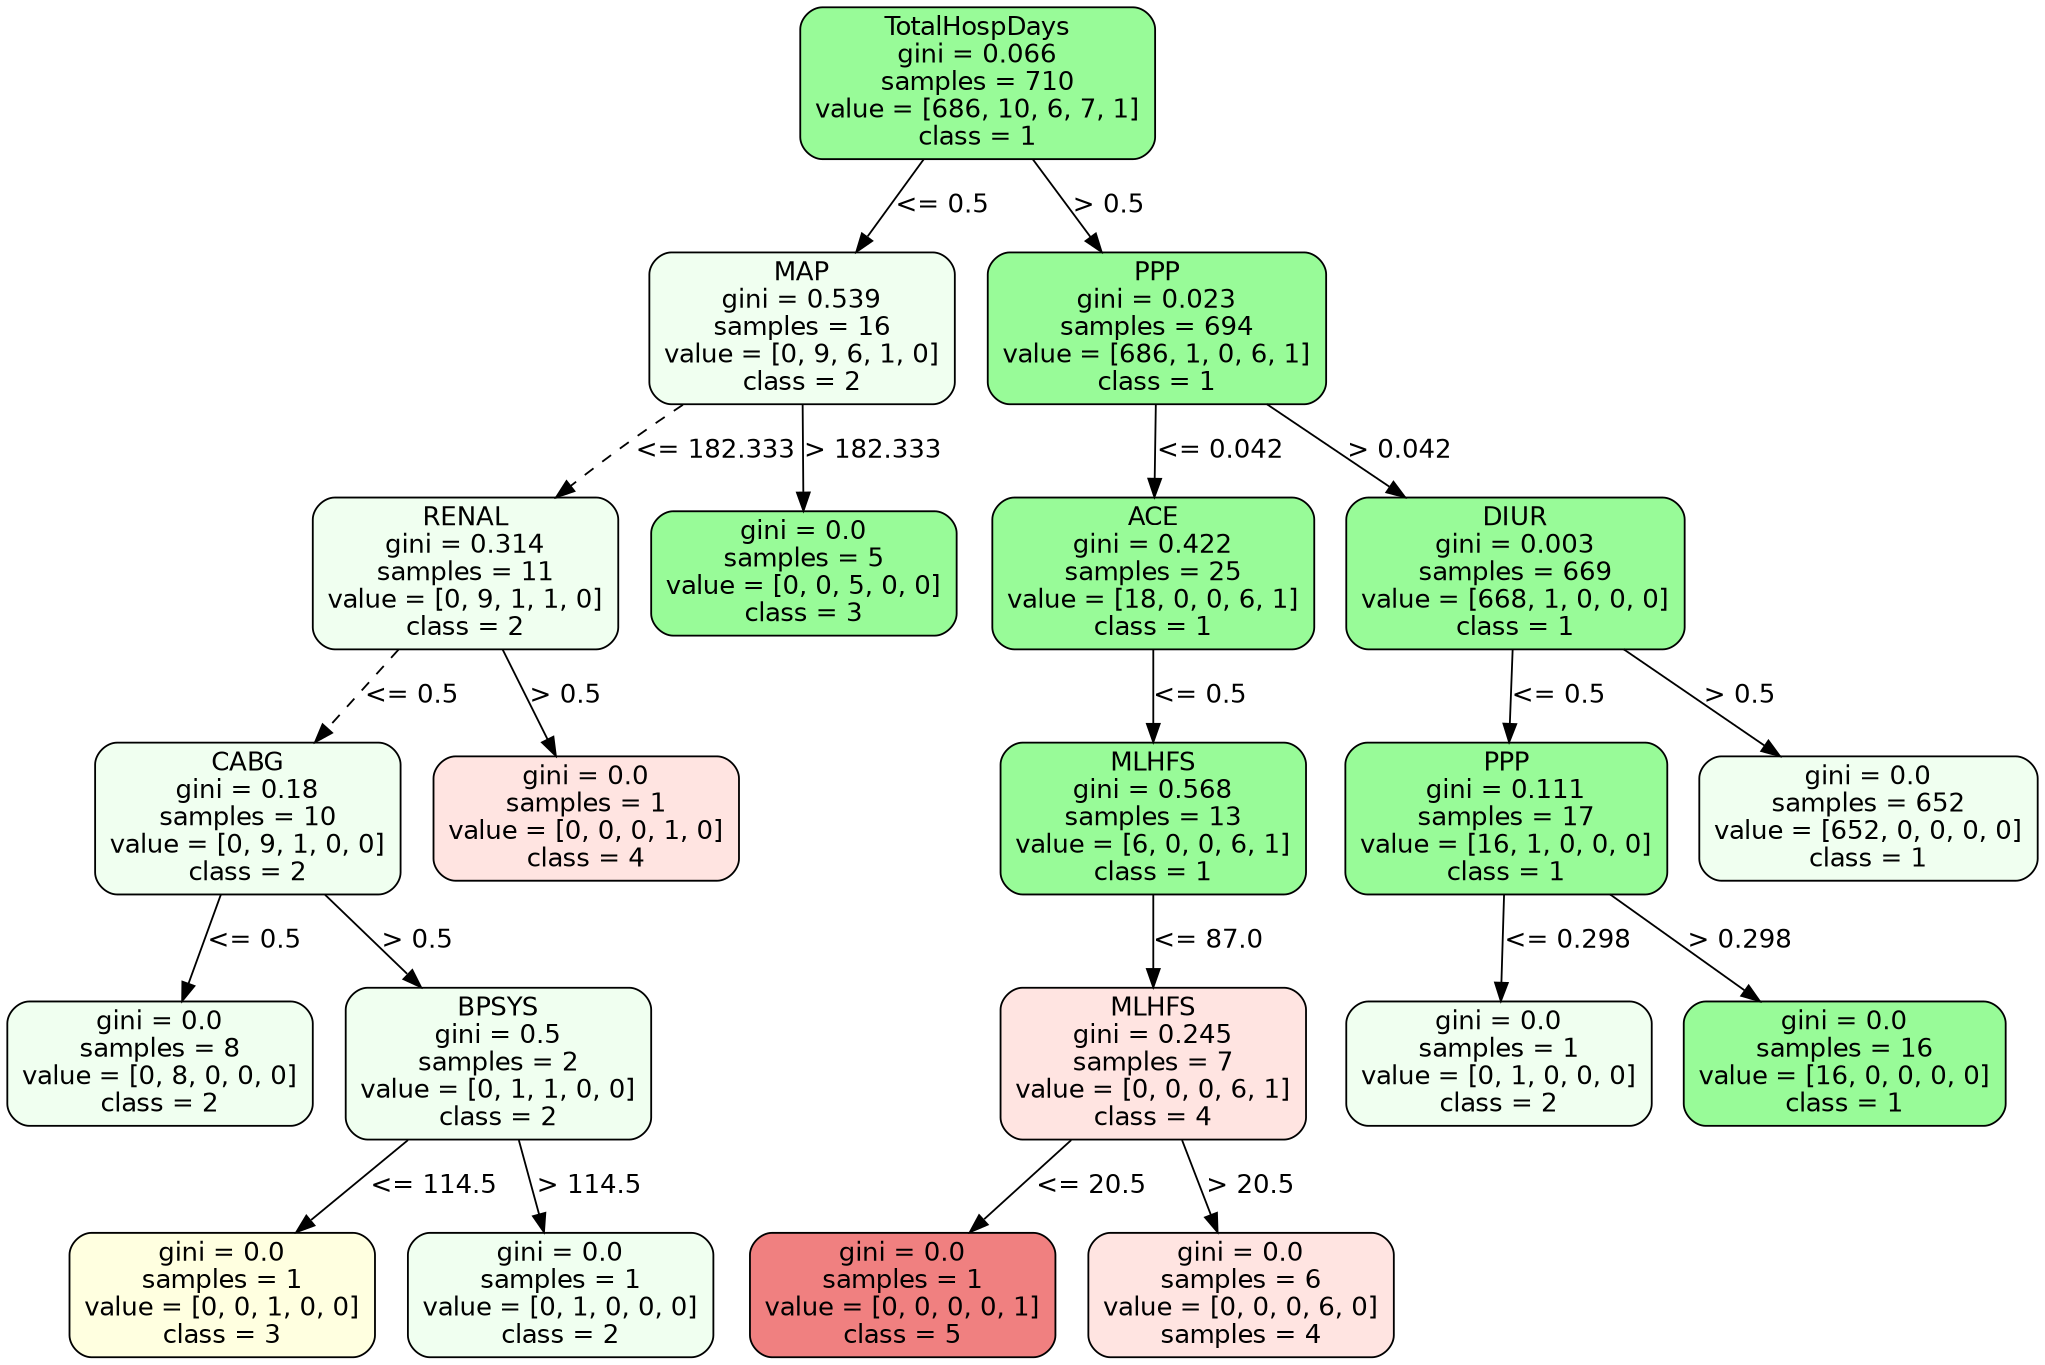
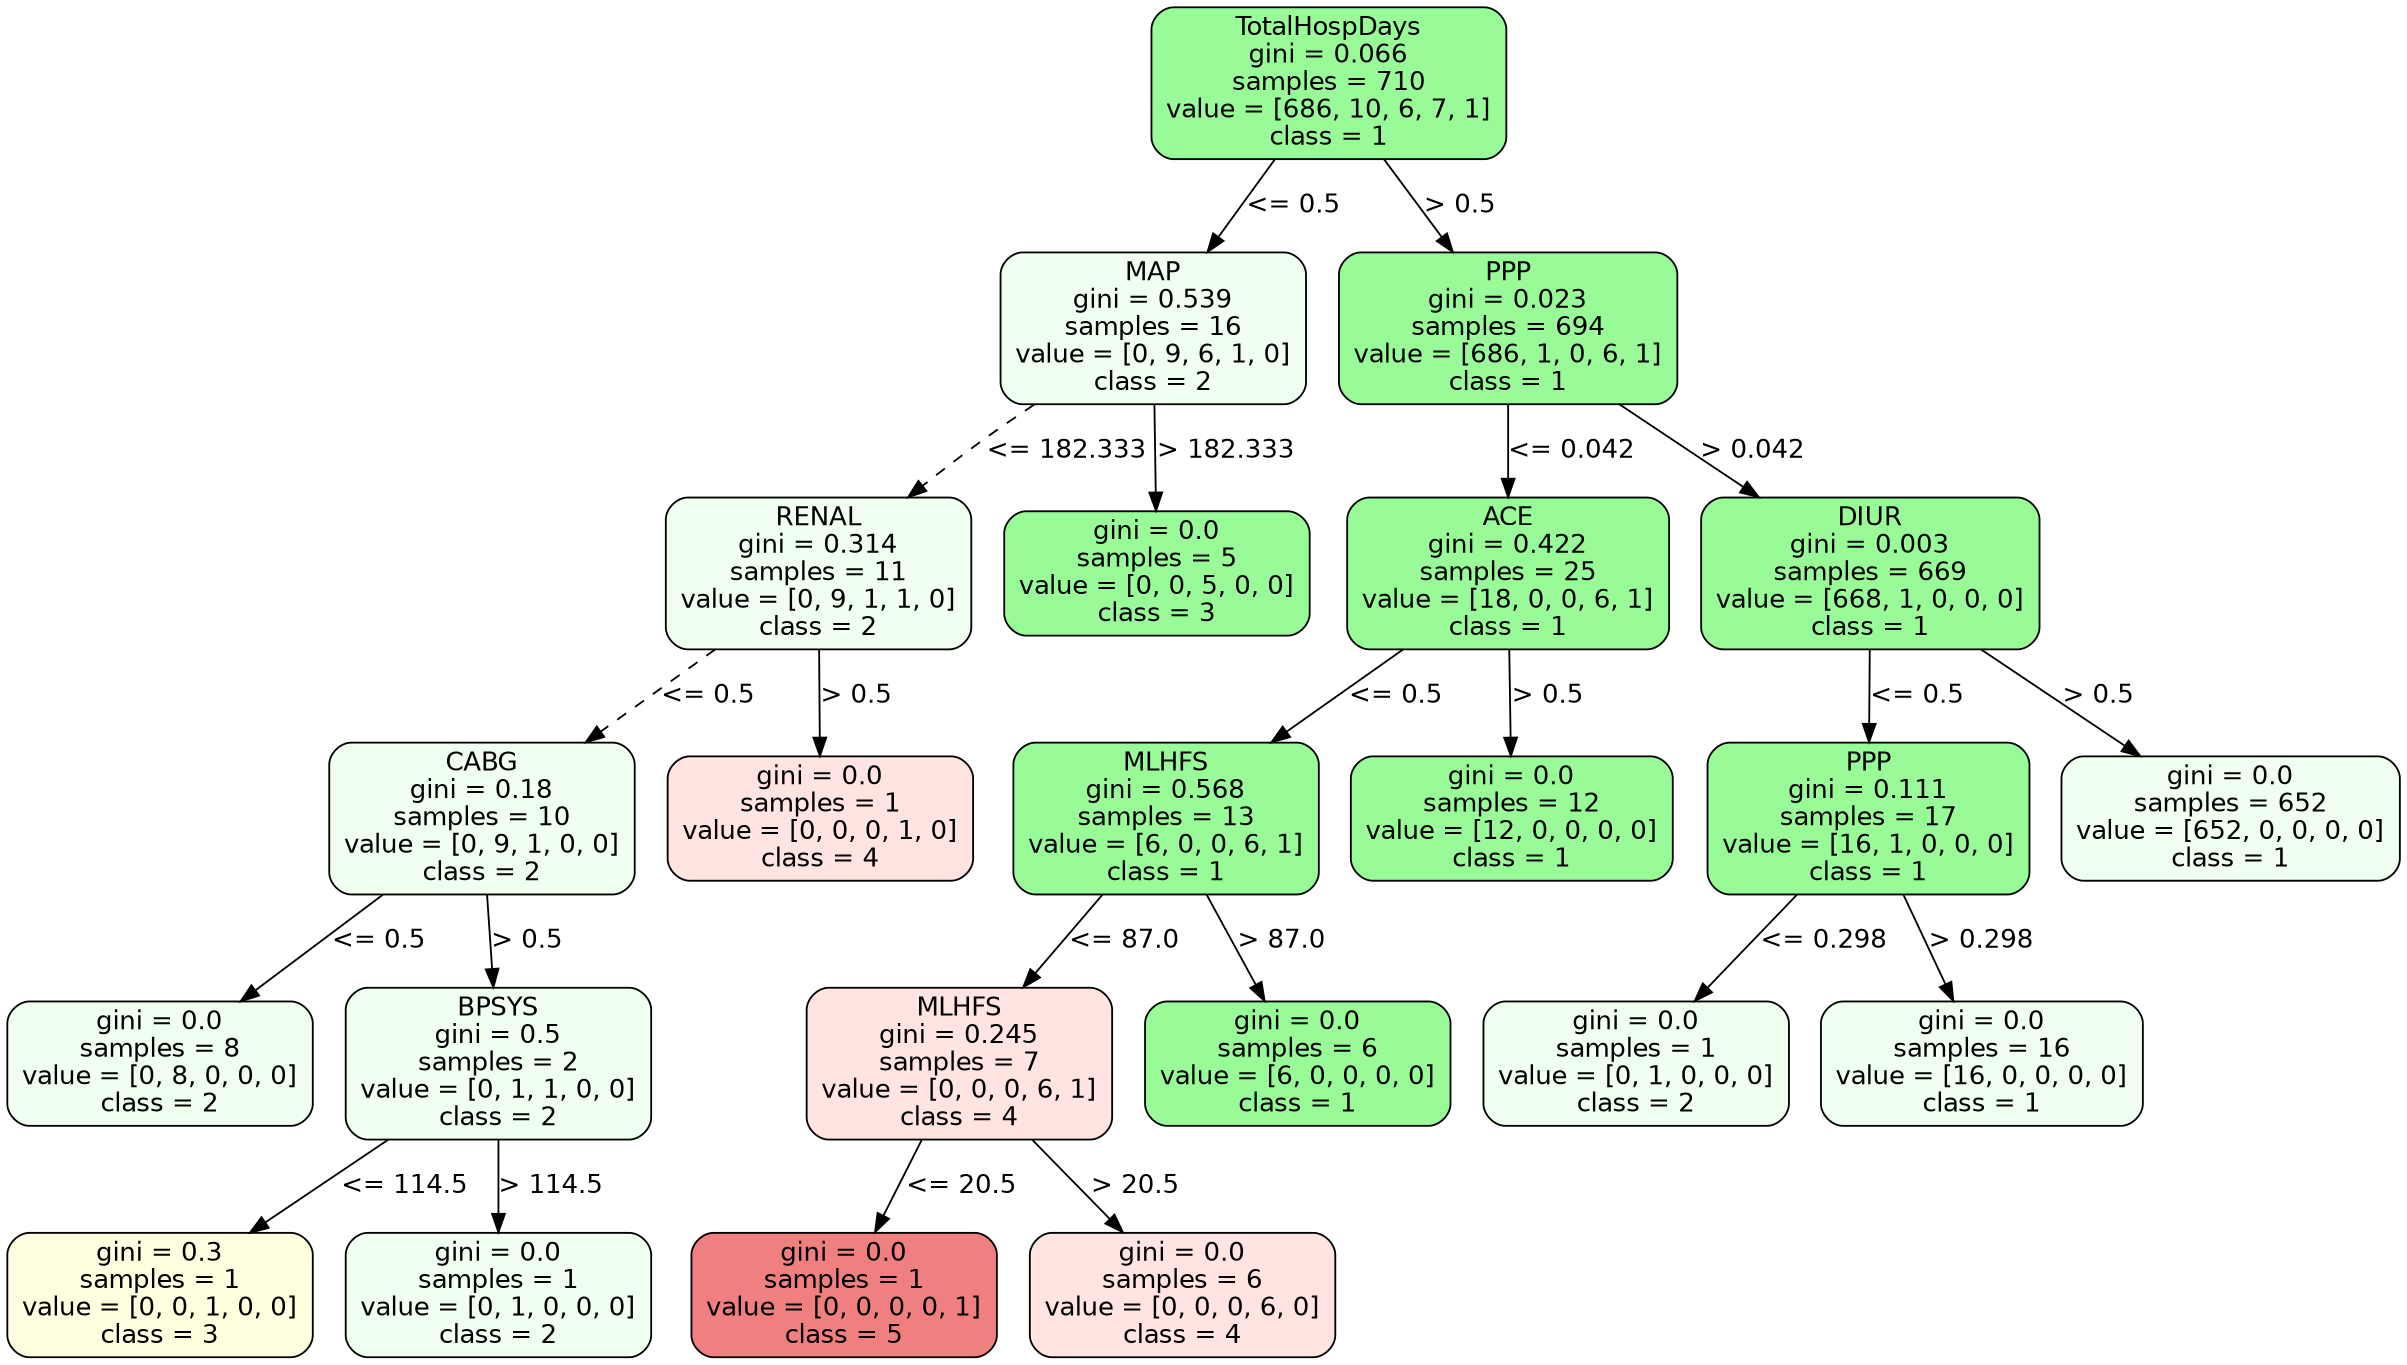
node "gini = 0.0 samples = 12 value = [12, 0, 0, 0, 0] class = 1": added
node "gini = 0.0 samples = 6 value = [6, 0, 0, 0, 0] class = 1": added
node "gini = 0.0 samples = 16 value = [16, 0, 0, 0, 0] class = 1": fillcolor palegreen -> honeydew
node "gini = 0.0 samples = 1 value = [0, 0, 1, 0, 0] class = 3": label "gini = 0.0 samples = 1 value = [0, 0, 1, 0, 0] class = 3" -> "gini = 0.3 samples = 1 value = [0, 0, 1, 0, 0] class = 3"
node "gini = 0.0 samples = 6 value = [0, 0, 0, 6, 0] samples = 4": label "gini = 0.0 samples = 6 value = [0, 0, 0, 6, 0] samples = 4" -> "gini = 0.0 samples = 6 value = [0, 0, 0, 6, 0] class = 4"
